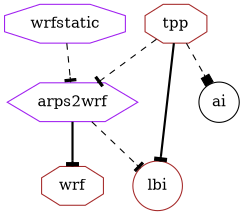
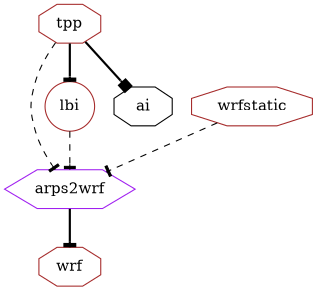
node "wrfstatic": color purple -> brown
edge "tpp" -> "ai": style dashed -> bold
node "ai": shape circle -> octagon
edge "arps2wrf" -> "lbi": reversed
